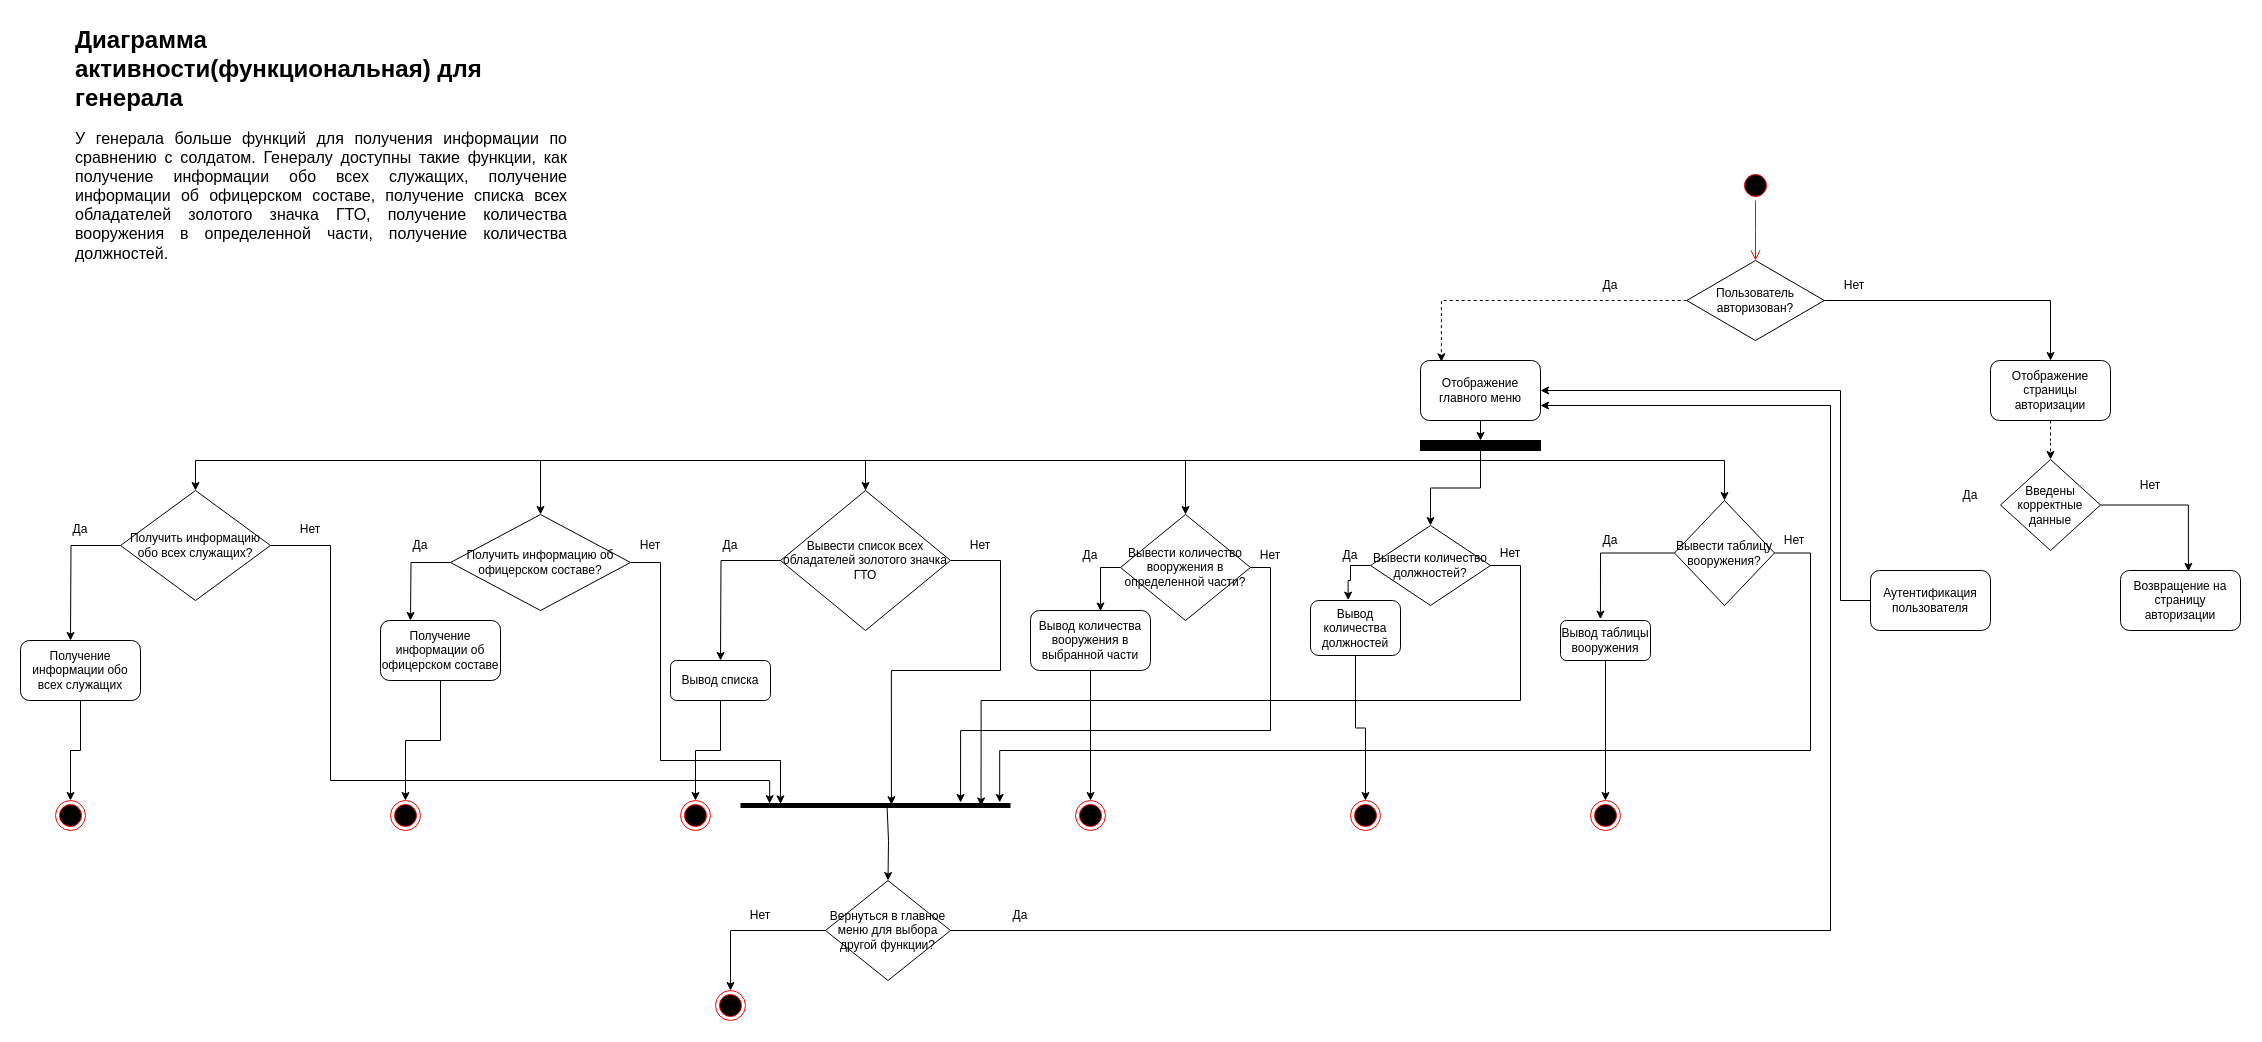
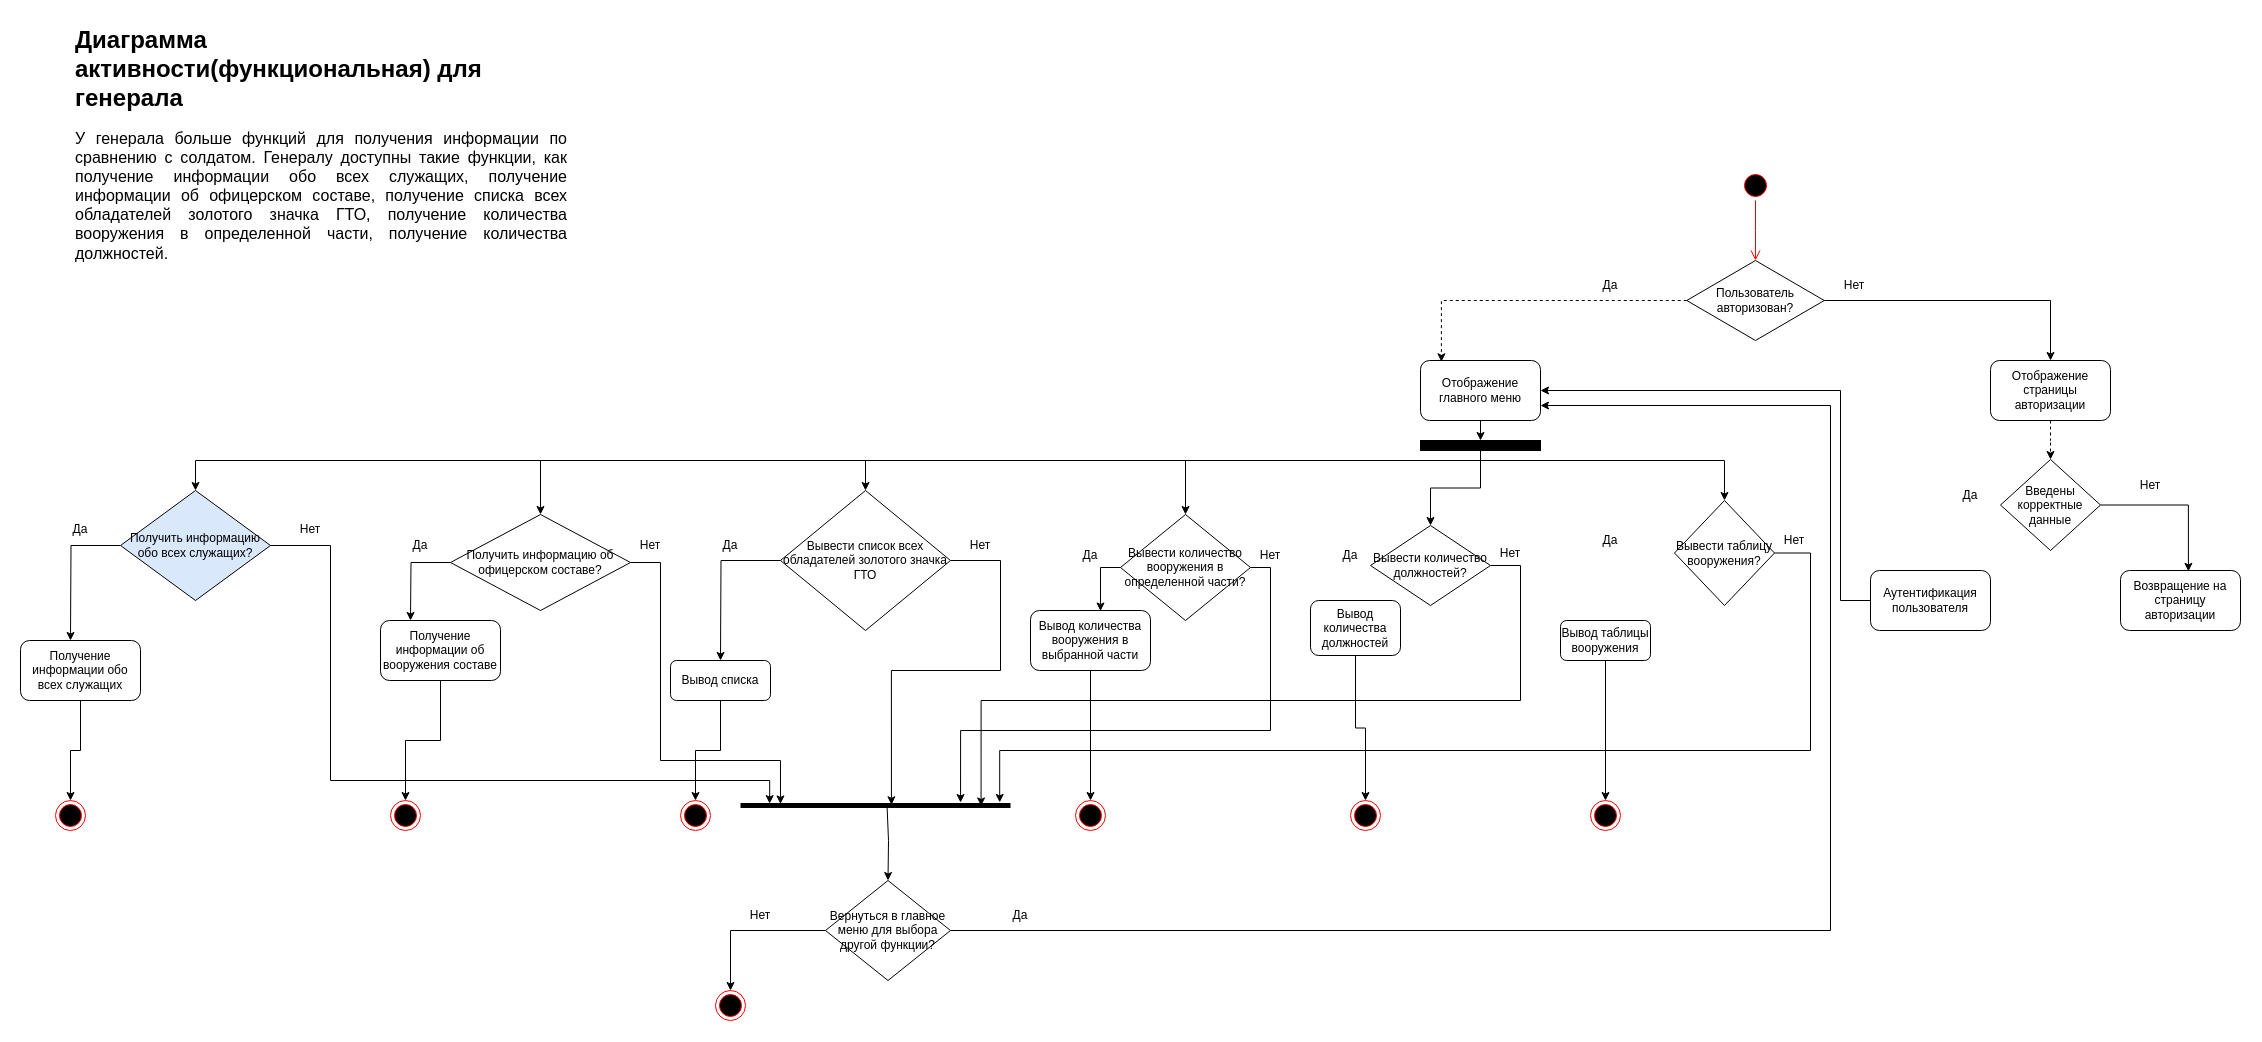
node "Получить информацию обо всех служащих?": fillcolor #ffffff -> #dae8fc
edge "Вывести таблицу вооружения?" -> "Вывод таблицы вооружения": removed
edge "Вывести количество должностей?" -> "Вывод количества должностей": removed
node "Получение информации об офицерском составе": label "Получение информации об офицерском составе" -> "Получение информации об вооружения составе"
